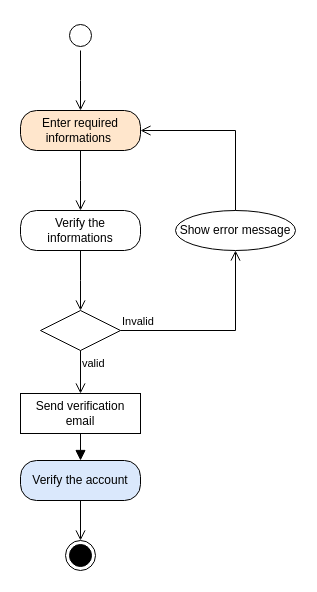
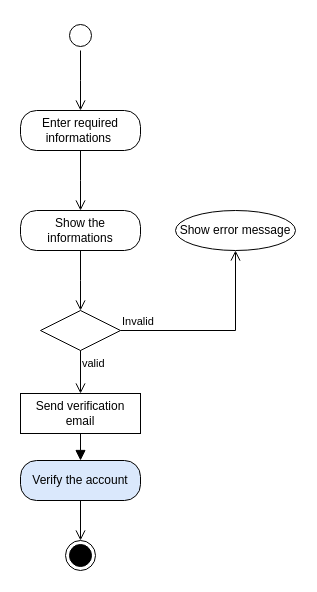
node "Enter required informations": fillcolor #ffe6cc -> #ffffff
edge "Show error message" -> "Enter required informations": removed
node "Verify the informations": label "Verify the informations" -> "Show the informations"
